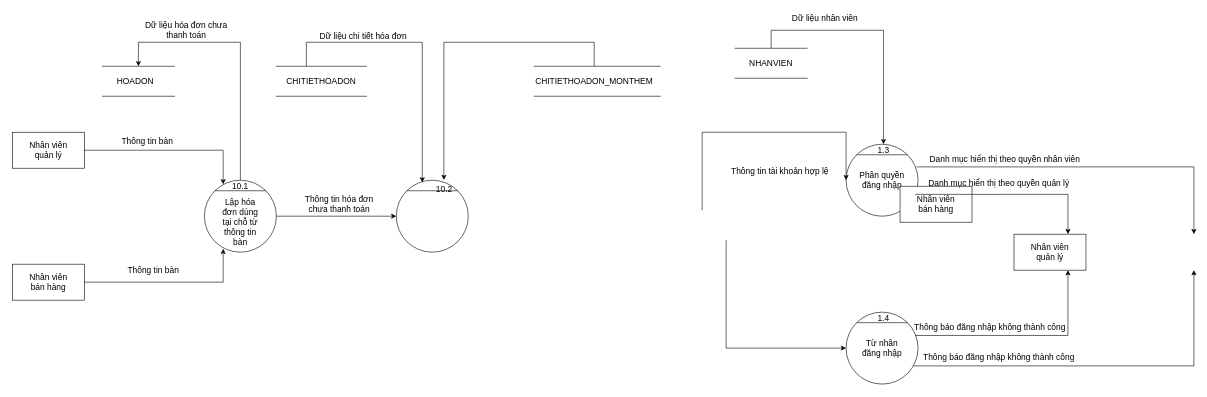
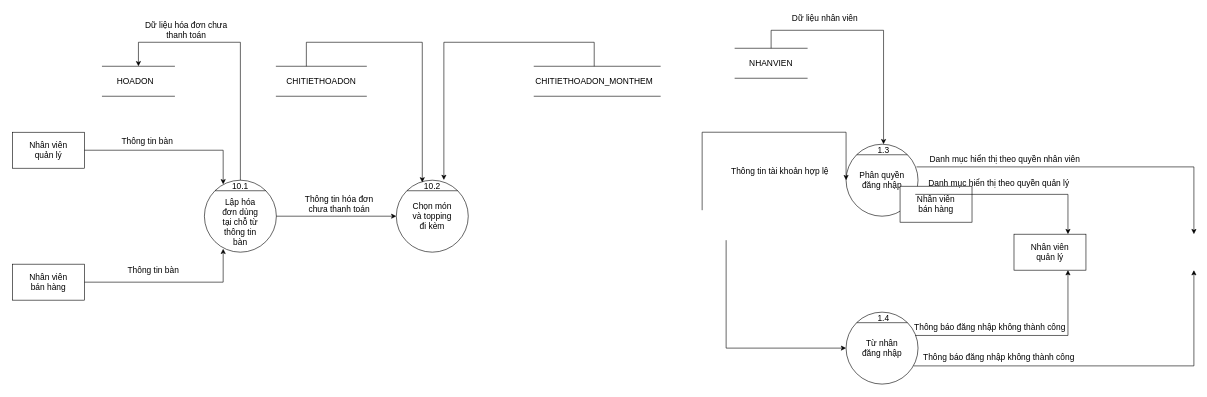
node "Dữ liệu chi tiết hóa đơn": removed
node "10.2": moved (444, 189) -> (432, 186)
node "Chọn món và topping đi kèm": added
